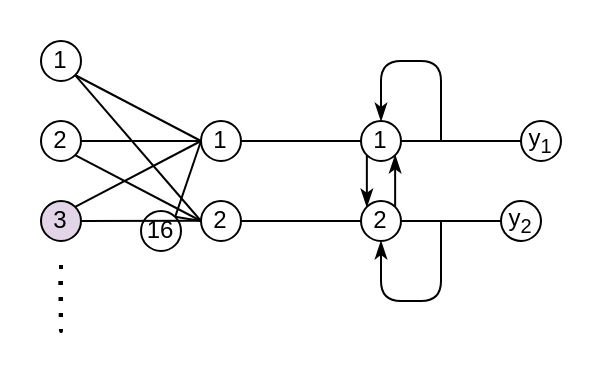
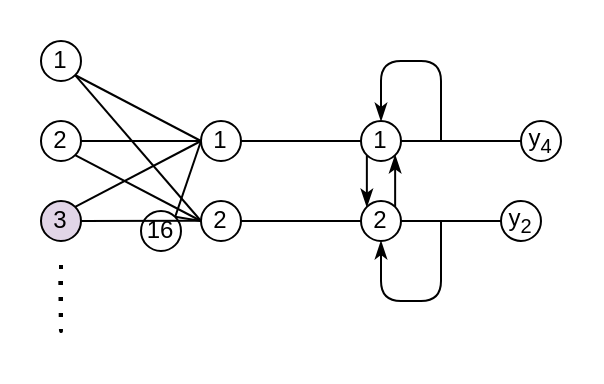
node "y1": label "y1" -> "y4"
